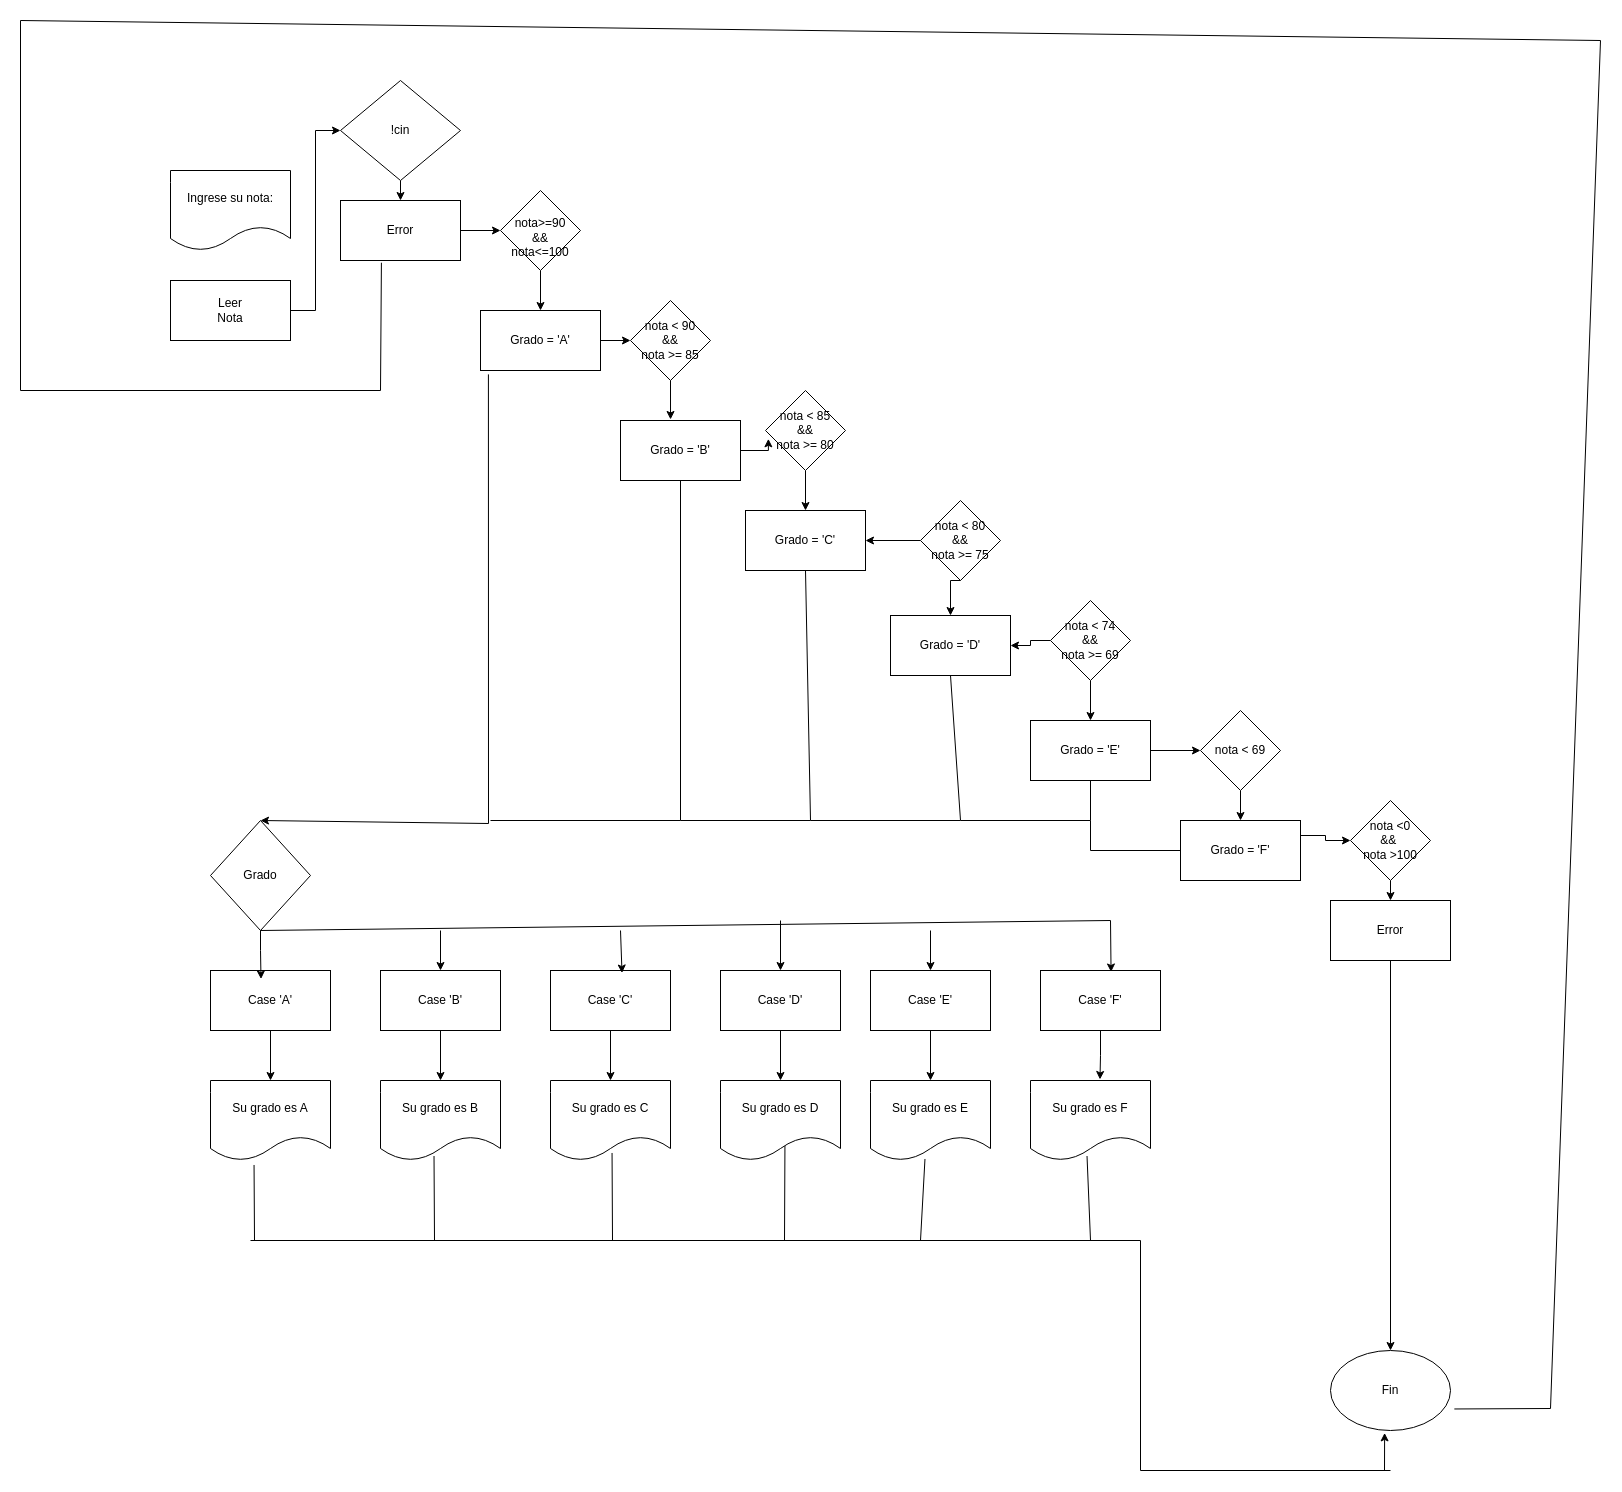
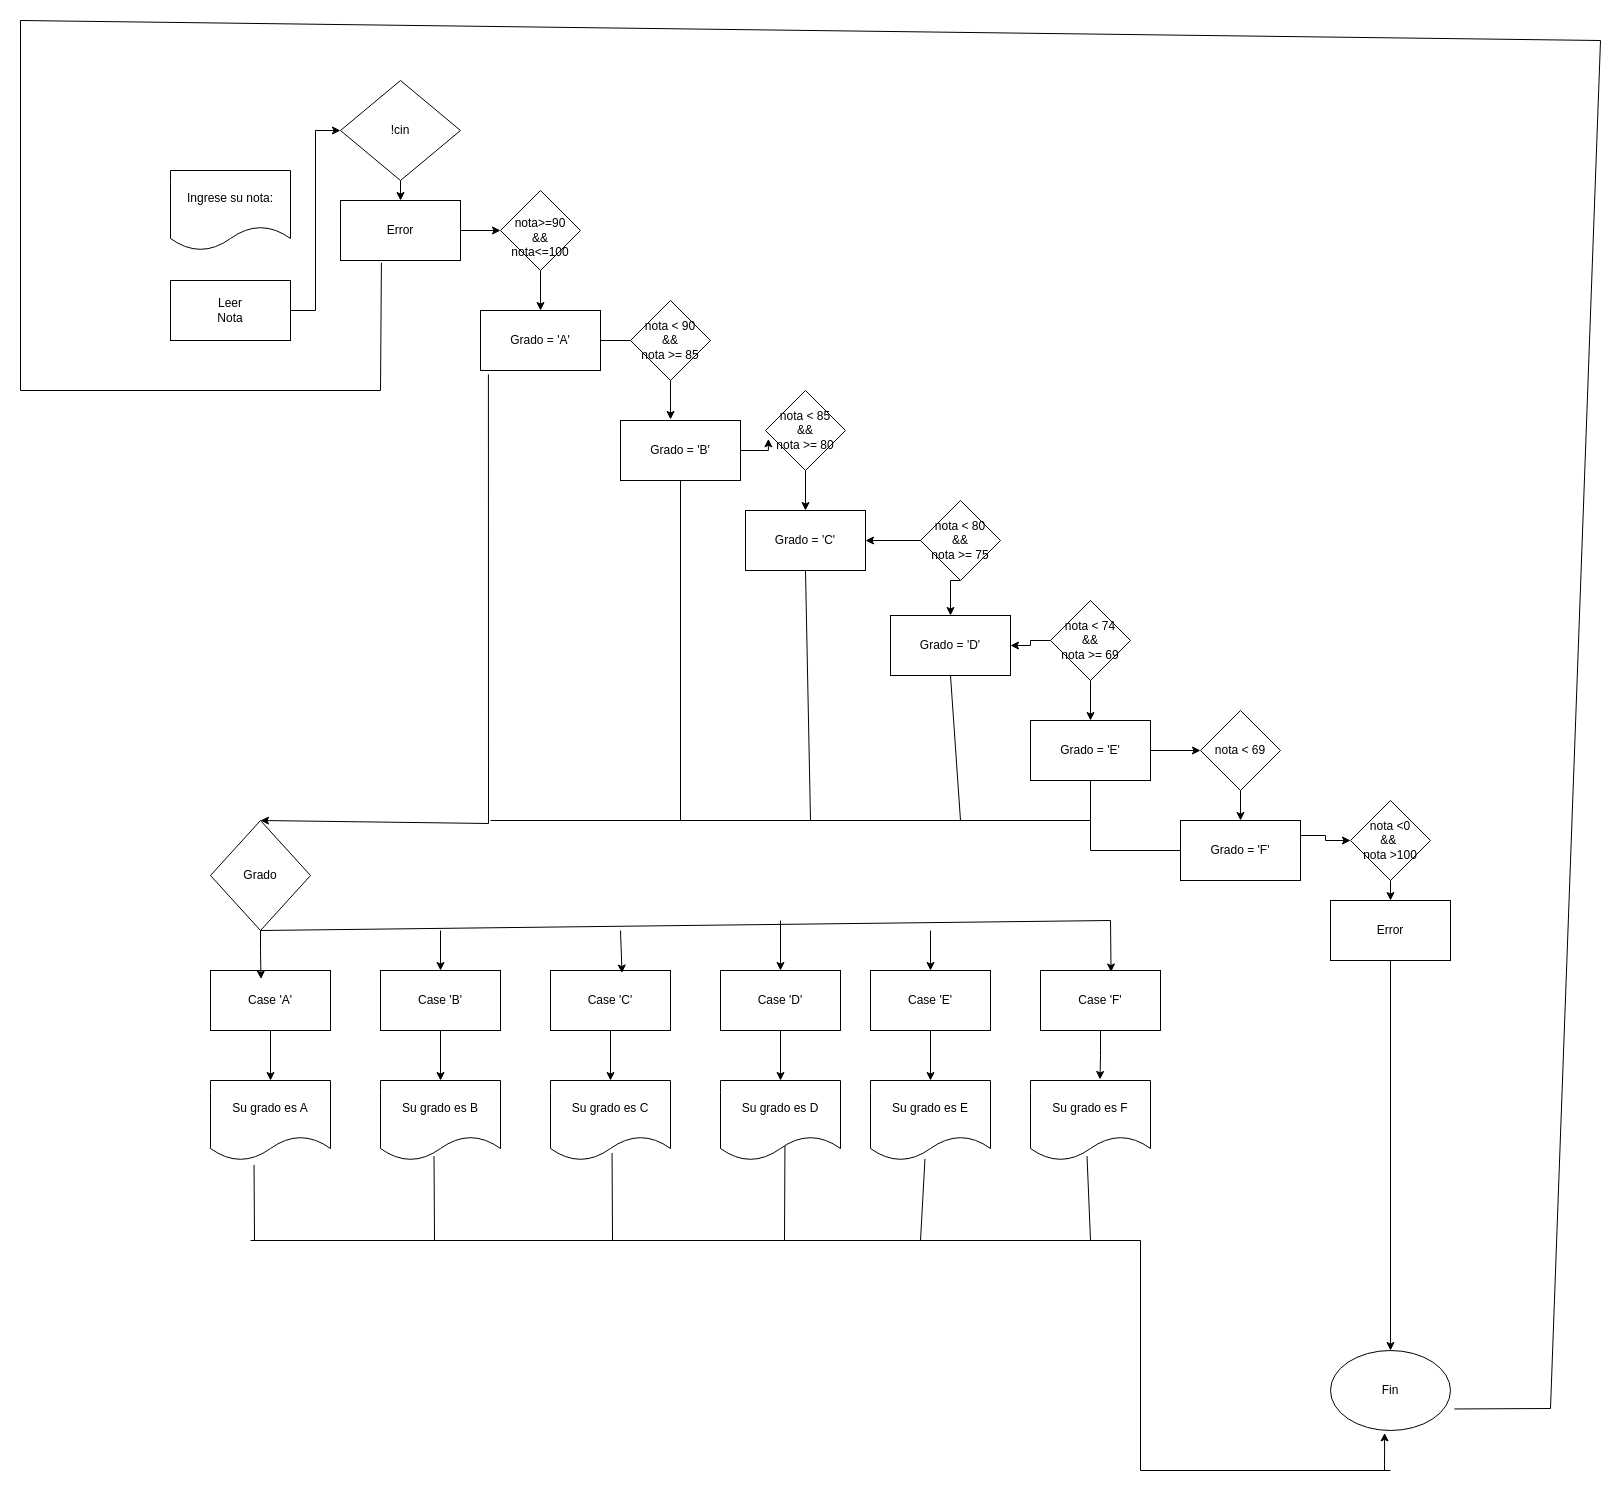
edge "Grado = 'A'" -> "nota < 90 && nota >= 85": arrowhead classic -> none
